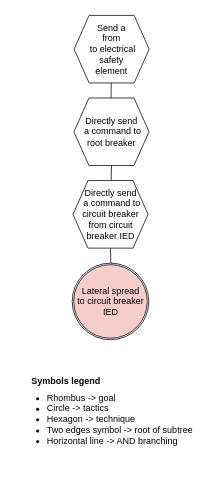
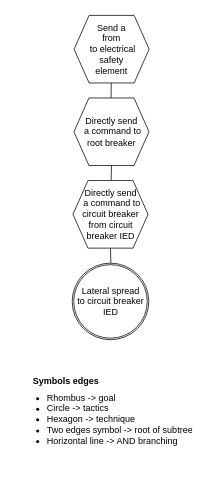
node "Lateral spread to circuit breaker IED": fillcolor #f8cecc -> #ffffff
node "Symbols legend": label "Symbols legend" -> "Symbols edges"
